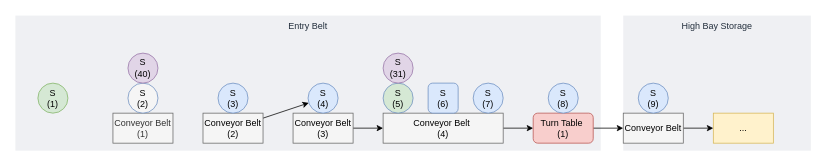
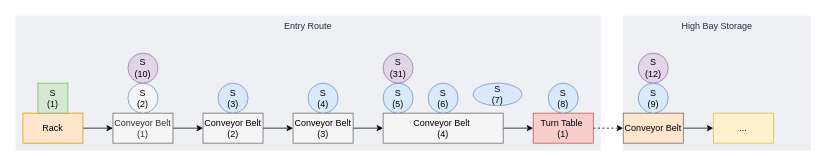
node "Entry Belt": label "Entry Belt" -> "Entry Route"
node "S (40)": label "S (40)" -> "S (10)"
node "S (12)": added
node "S (1)": shape ellipse -> rectangle
node "S (5)": fillcolor #d5e8d4 -> #dae8fc
node "S (6)": shape rounded rectangle -> ellipse
node "S (7)": size 30x30 -> 49x23
edge "Conveyor Belt (2)" -> "S (4)": now "Conveyor Belt (2)" -> "Conveyor Belt (3)"
node "Rack": added
edge "Rack" -> "Conveyor Belt (1)": added
edge "Conveyor Belt (1)" -> "Conveyor Belt (2)": added
node "Turn Table (1)": shape rounded rectangle -> rectangle
edge "Turn Table (1)" -> "Conveyor Belt": style solid -> dashed
node "Conveyor Belt": fillcolor #f5f5f5 -> #ffe6cc
